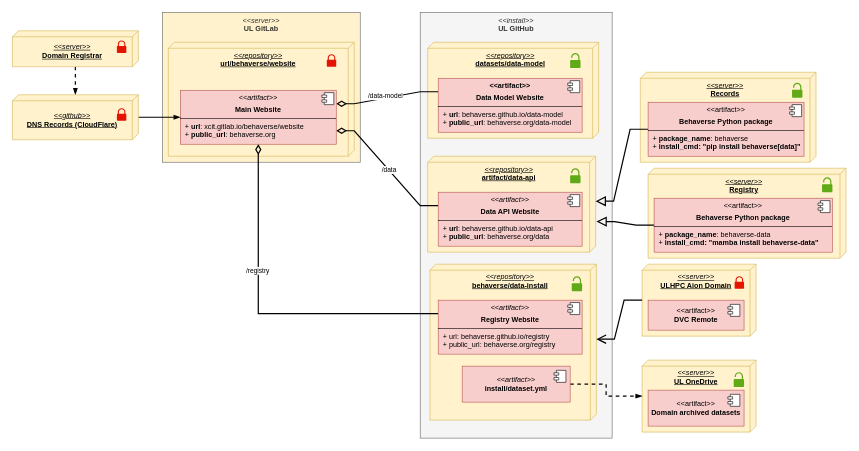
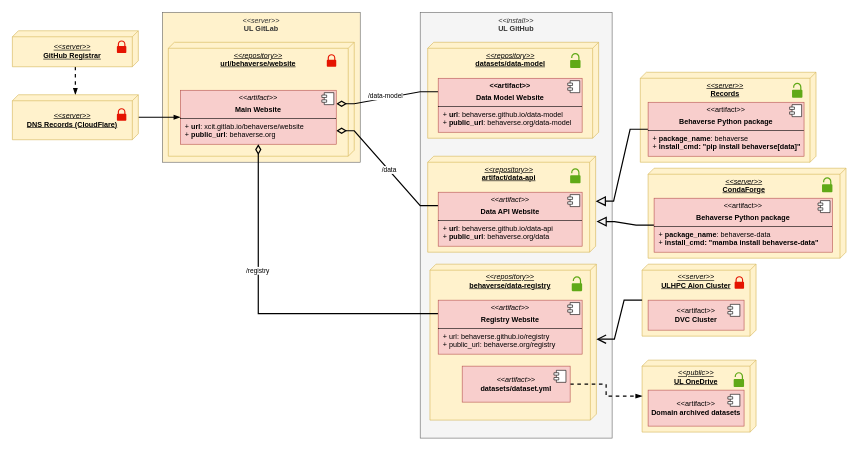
node "<<server>> Domain Registrar": label "<<server>> Domain Registrar" -> "<<server>> GitHub Registrar"
node "<<github>> DNS Records (CloudFlare)": label "<<github>> DNS Records (CloudFlare)" -> "<<server>> DNS Records (CloudFlare)"
node "<<server>> Registry": label "<<server>> Registry" -> "<<server>> CondaForge"
node "<<repository>> behaverse/data-install": label "<<repository>> behaverse/data-install" -> "<<repository>> behaverse/data-registry"
node "<<server>> ULHPC Aion Domain": label "<<server>> ULHPC Aion Domain" -> "<<server>> ULHPC Aion Cluster"
node "<<artifact>> DVC Remote": label "<<artifact>> DVC Remote" -> "<<artifact>> DVC Cluster"
node "<<server>> UL OneDrive": label "<<server>> UL OneDrive" -> "<<public>> UL OneDrive"
node "<<artifact>> install/dataset.yml": label "<<artifact>> install/dataset.yml" -> "<<artifact>> datasets/dataset.yml"
